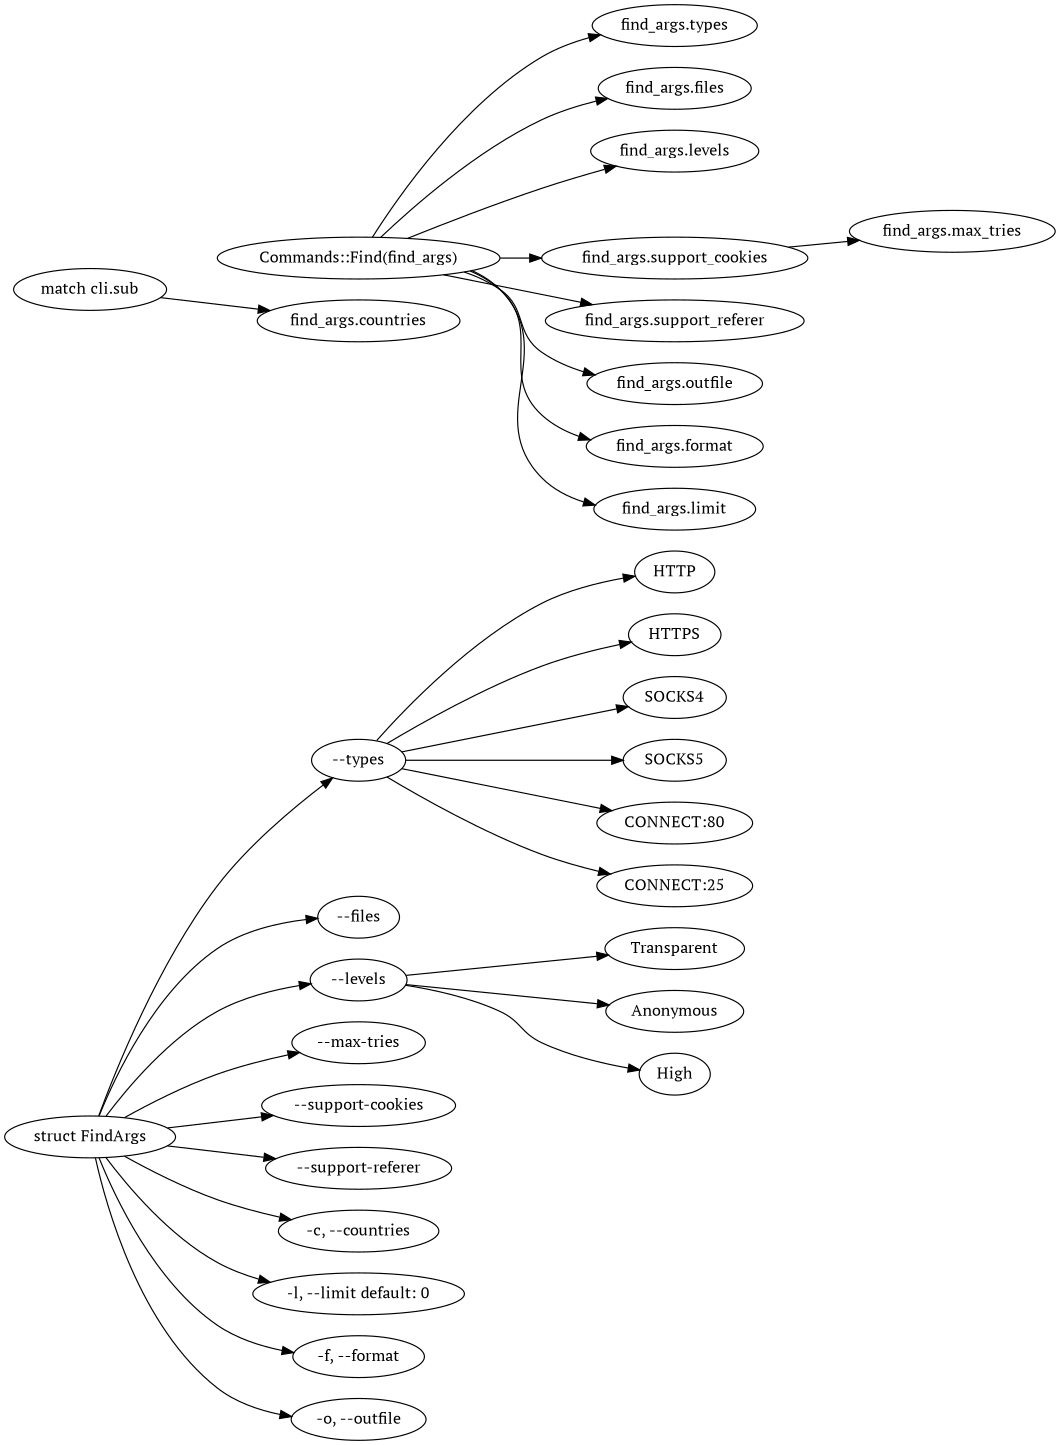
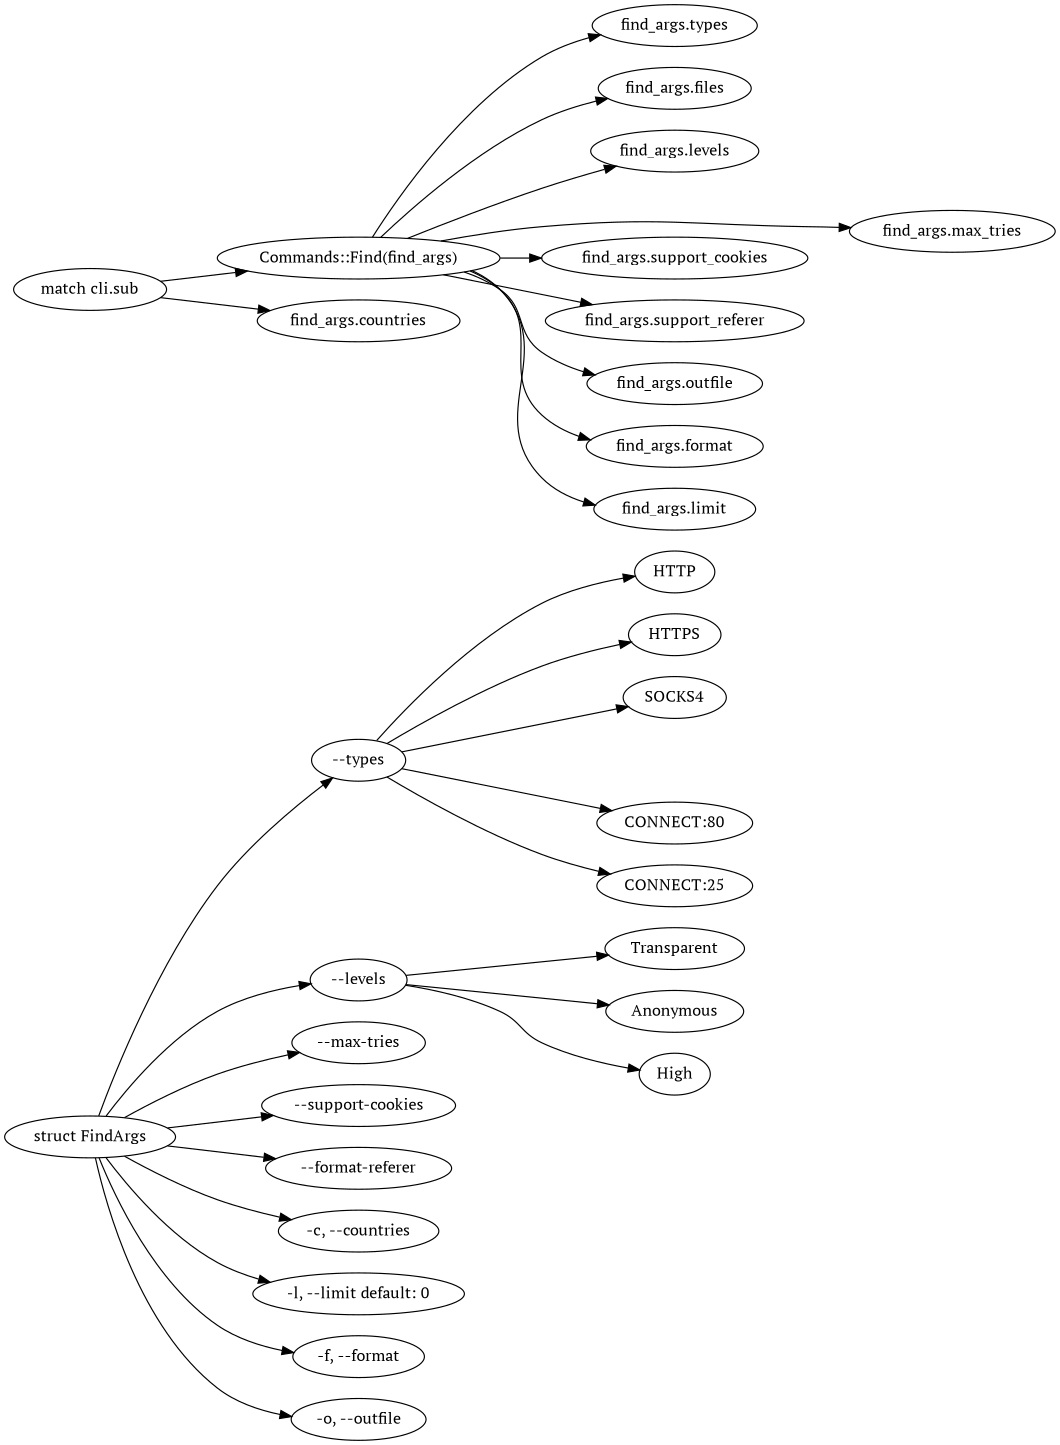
edge "find_args.support_cookies" -> "find_args.max_tries": now "Commands::Find(find_args)" -> "find_args.max_tries"
edge "match cli.sub" -> "Commands::Find(find_args)": added
node "SOCKS5": removed
node "--files": removed
node "--support-referer": label "--support-referer" -> "--format-referer"
